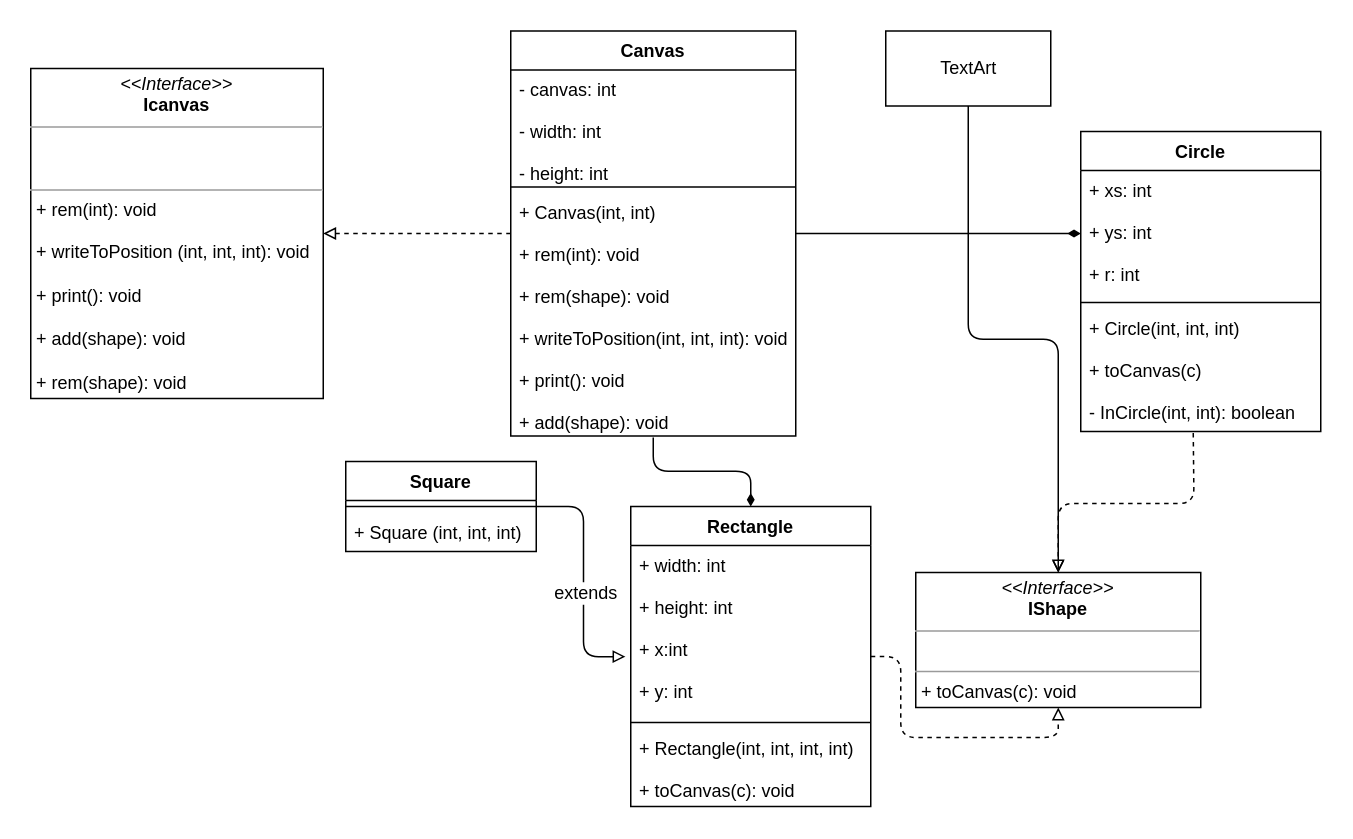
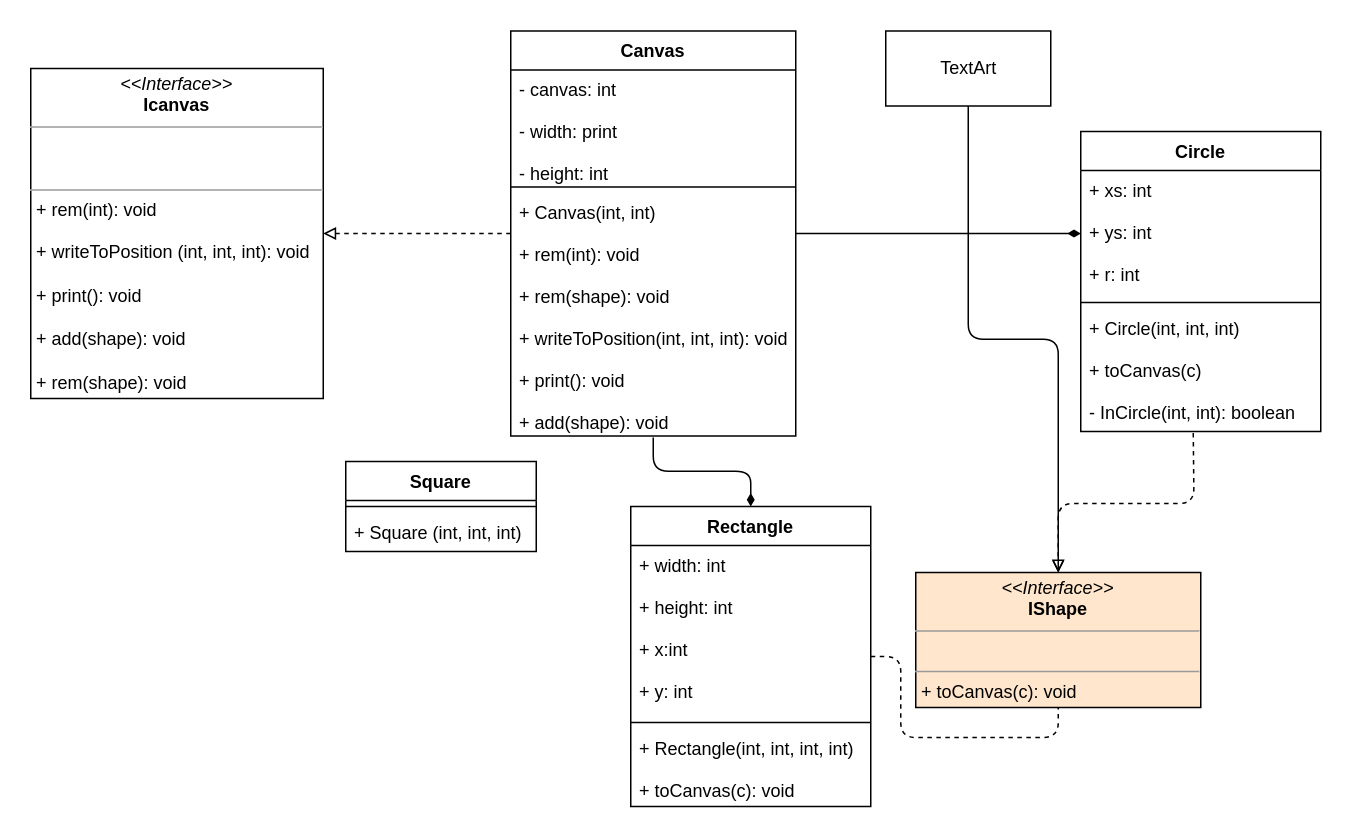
node "- canvas: int - width: int - height: int": label "- canvas: int - width: int - height: int" -> "- canvas: int - width: print - height: int"
edge "Square" -> "+ width: int + height: int + x:int + y: int": removed, label "extends"
node "<<Interface>> IShape + toCanvas(c): void": fillcolor #ffffff -> #ffe6cc
edge "Rectangle" -> "<<Interface>> IShape + toCanvas(c): void": arrowhead block -> none
